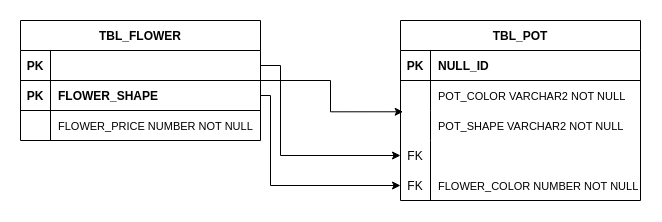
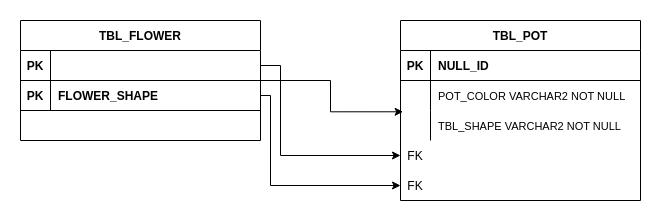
node "FLOWER_PRICE NUMBER NOT NULL": removed
node "POT_SHAPE VARCHAR2 NOT NULL": label "POT_SHAPE VARCHAR2 NOT NULL" -> "TBL_SHAPE VARCHAR2 NOT NULL"
node "FLOWER_COLOR NUMBER NOT NULL": removed
